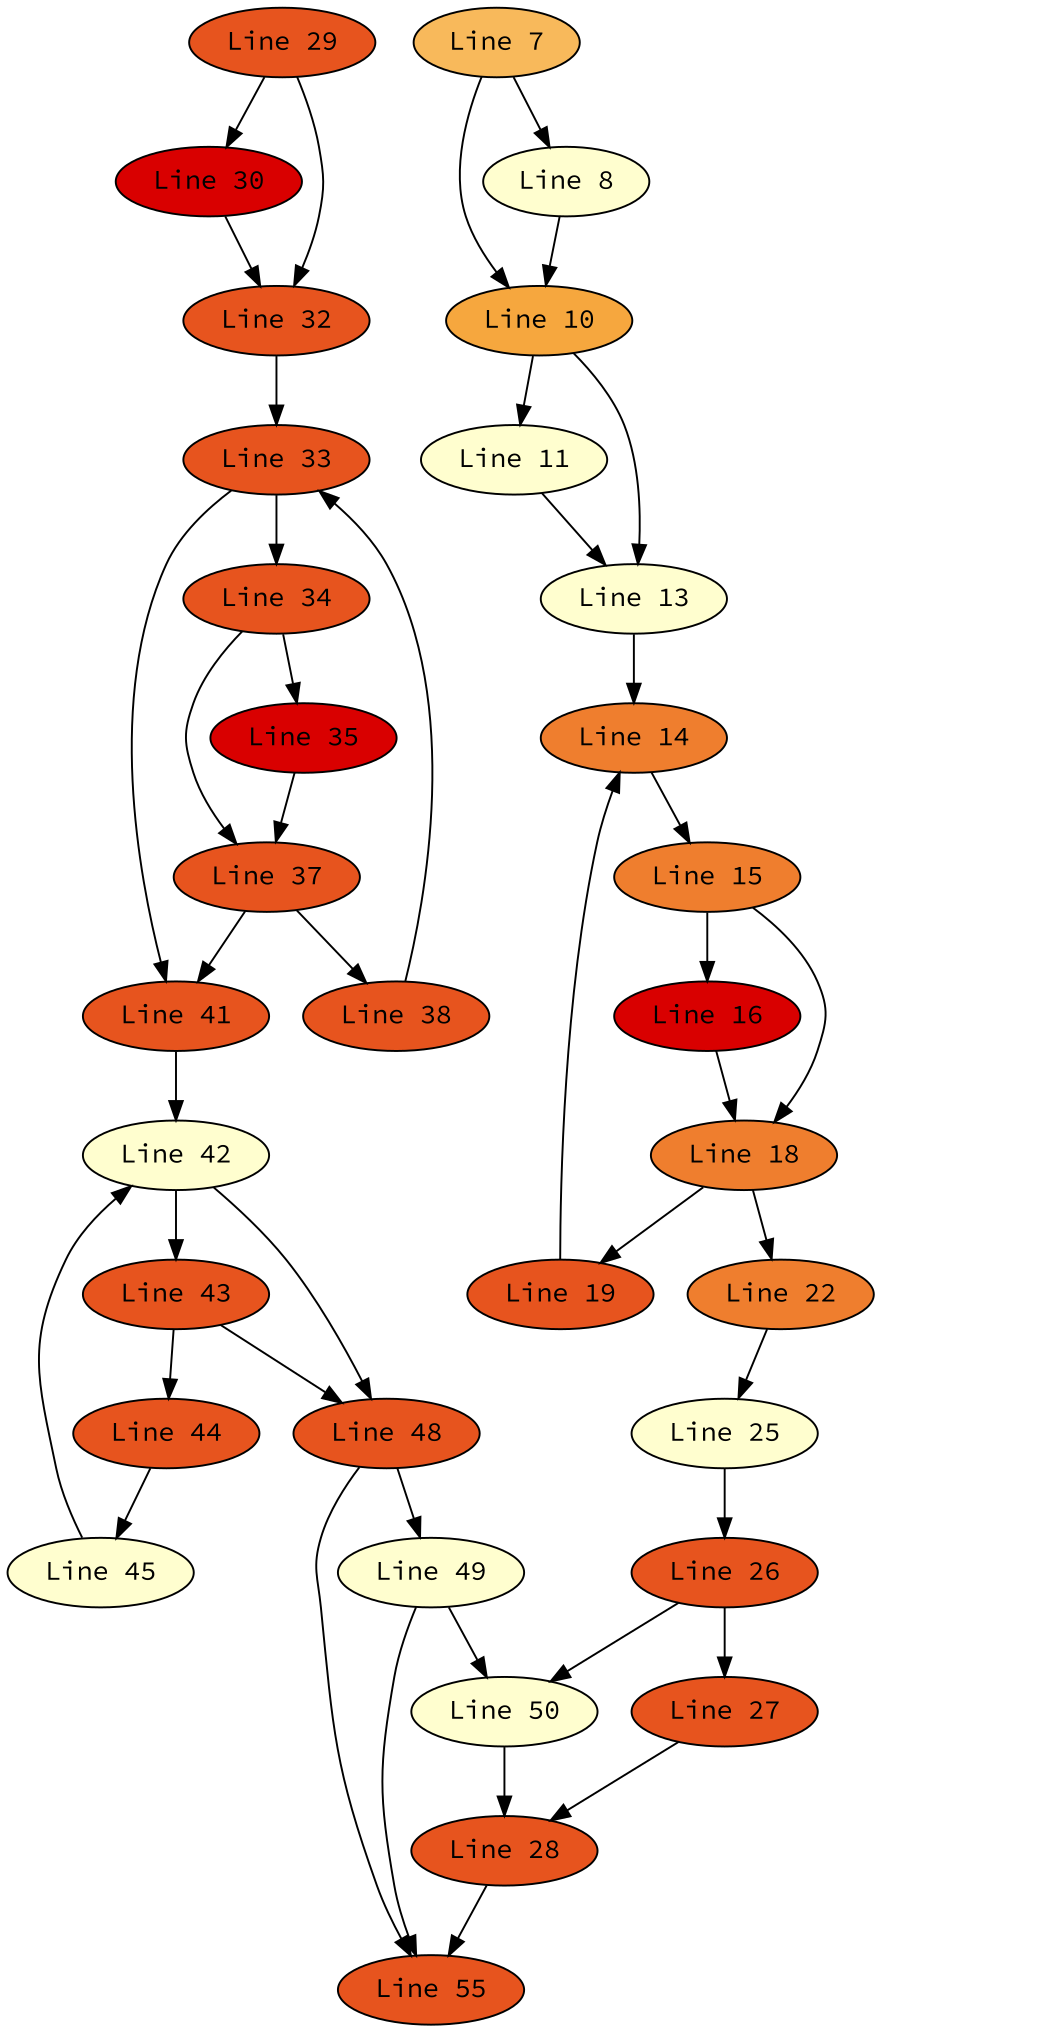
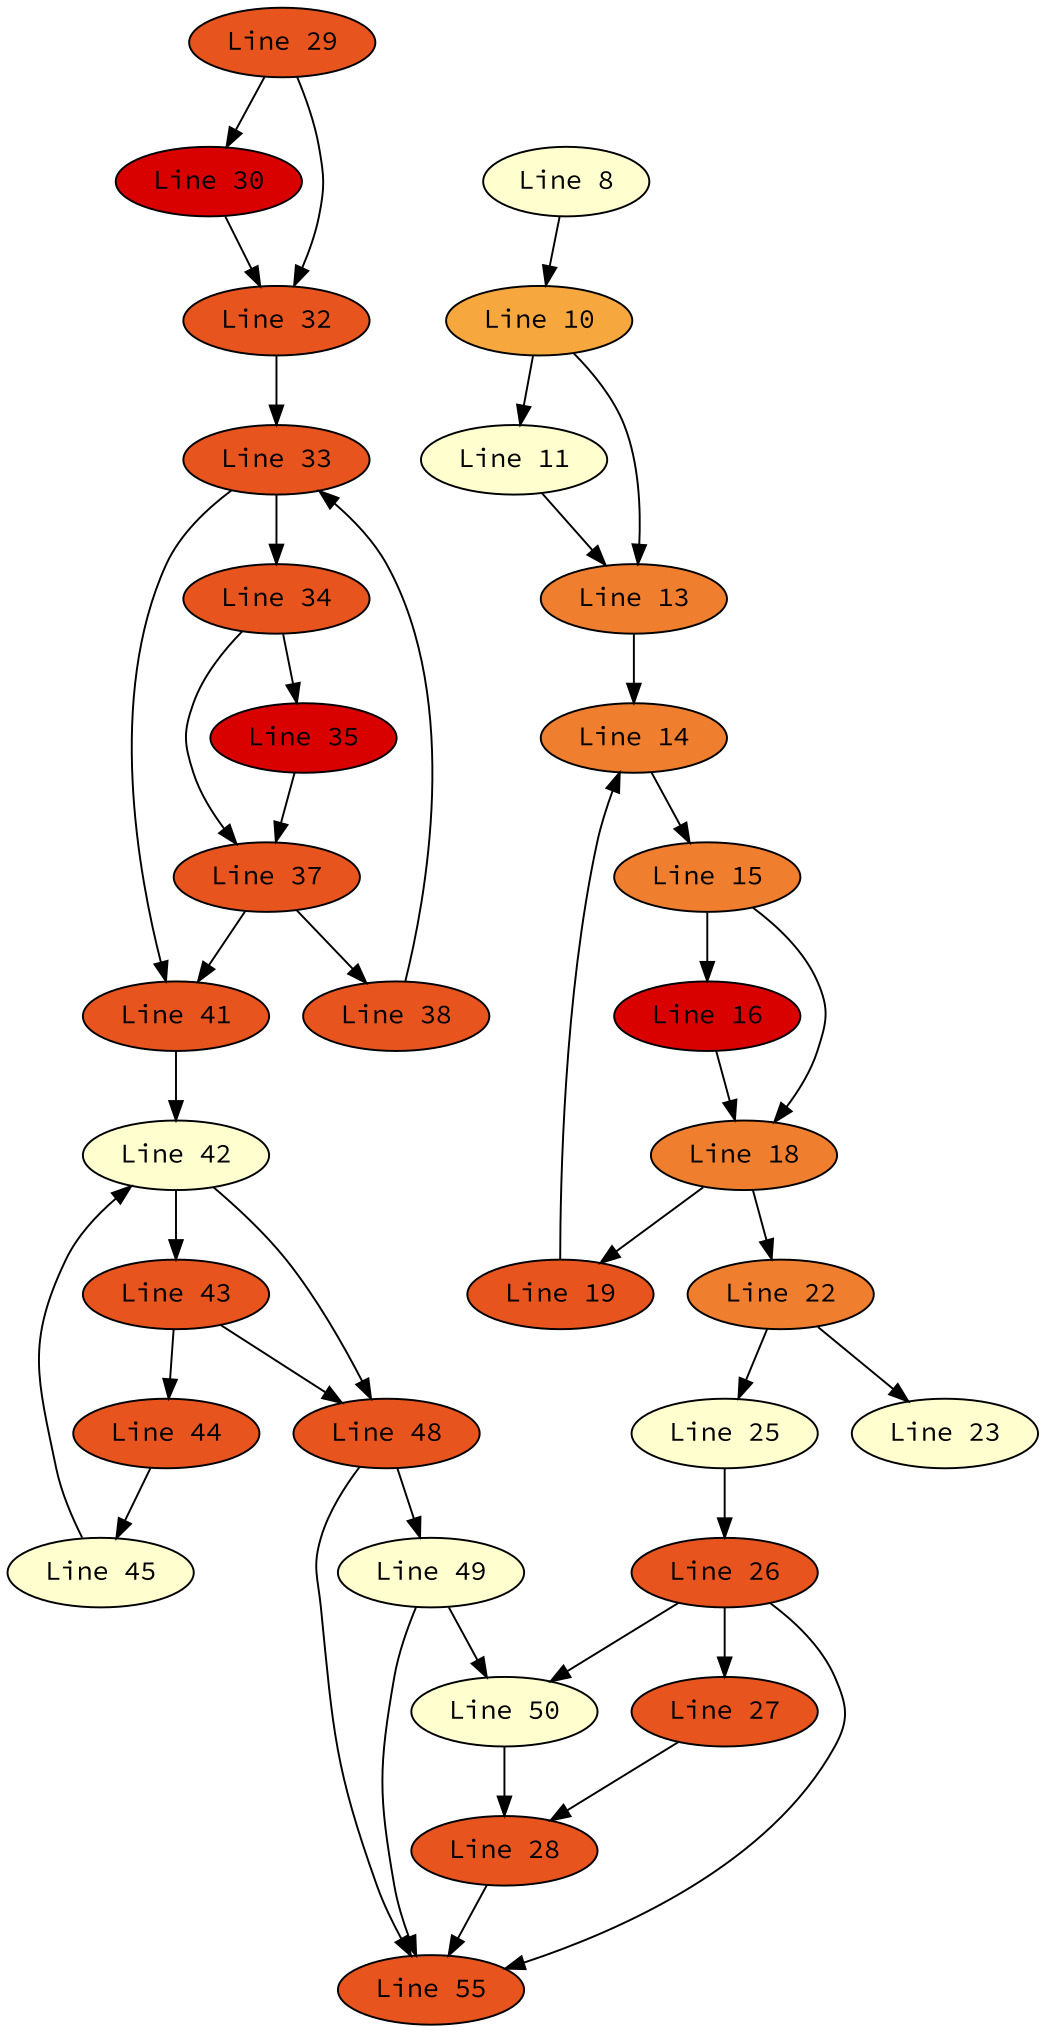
node "Line 7": removed
node "Line 13": fillcolor #fffecf -> #ef7e2e
node "Line 23": added
edge "Line 26" -> "Line 55": added
